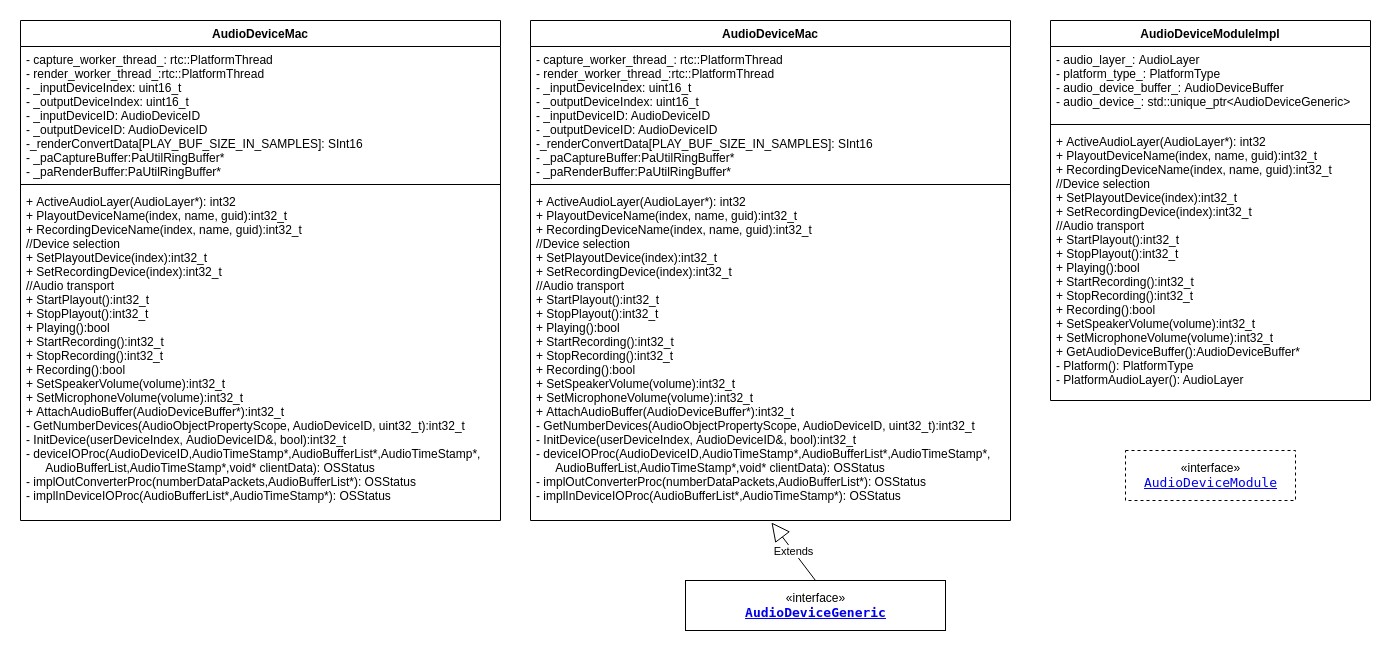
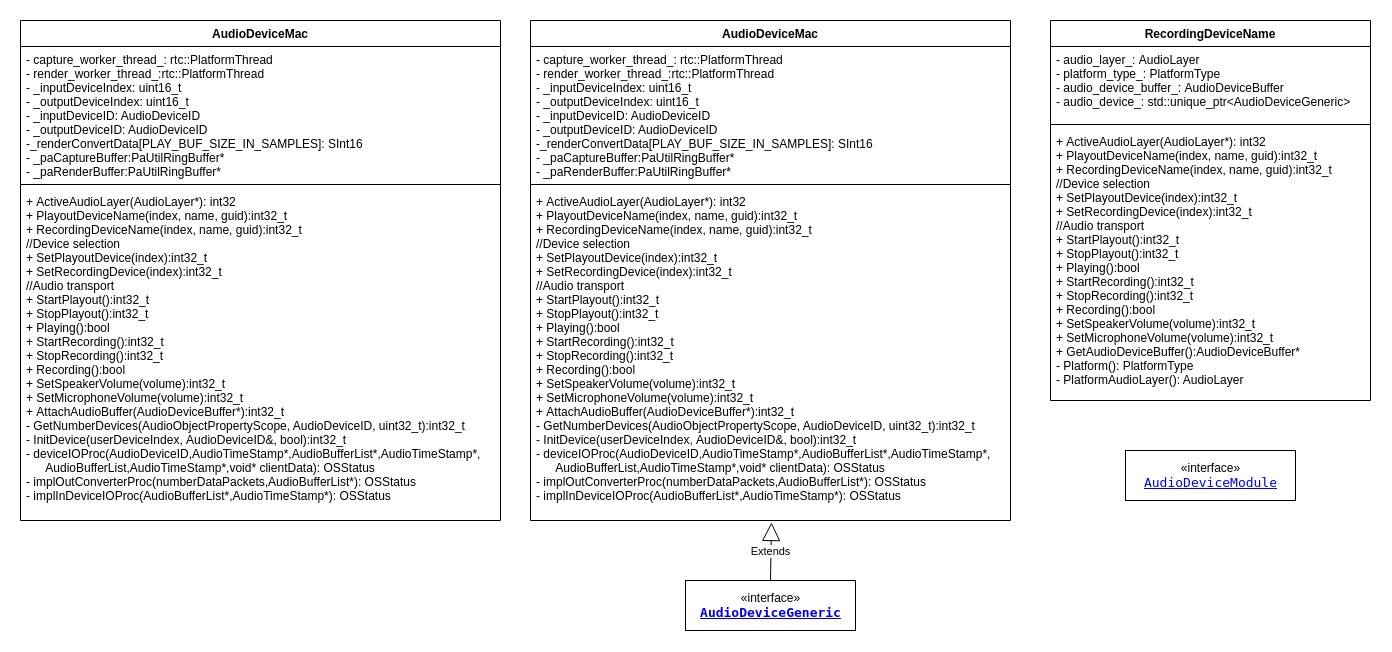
node "AudioDeviceModuleImpl": label "AudioDeviceModuleImpl" -> "RecordingDeviceName"
node "«interface» AudioDeviceModule": style dashed -> solid
node "«interface» AudioDeviceGeneric": size 260x50 -> 170x50
